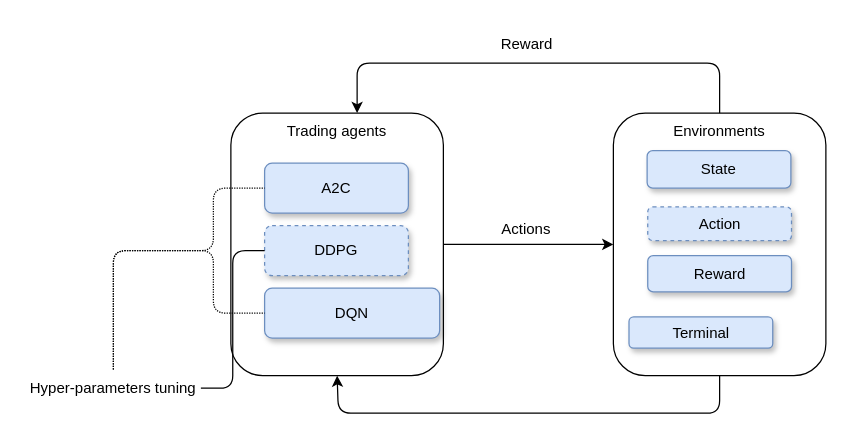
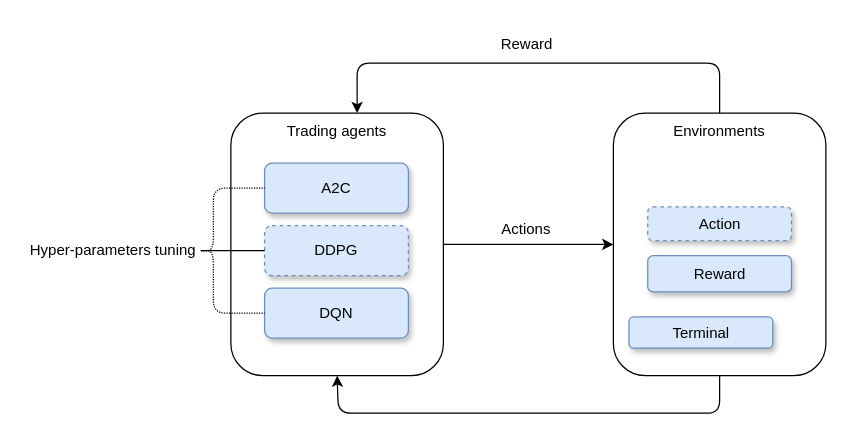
node "State": removed
node "DQN": size 175x50 -> 144x50
node "Hyper-parameters tuning": moved (113, 388) -> (113, 251)
